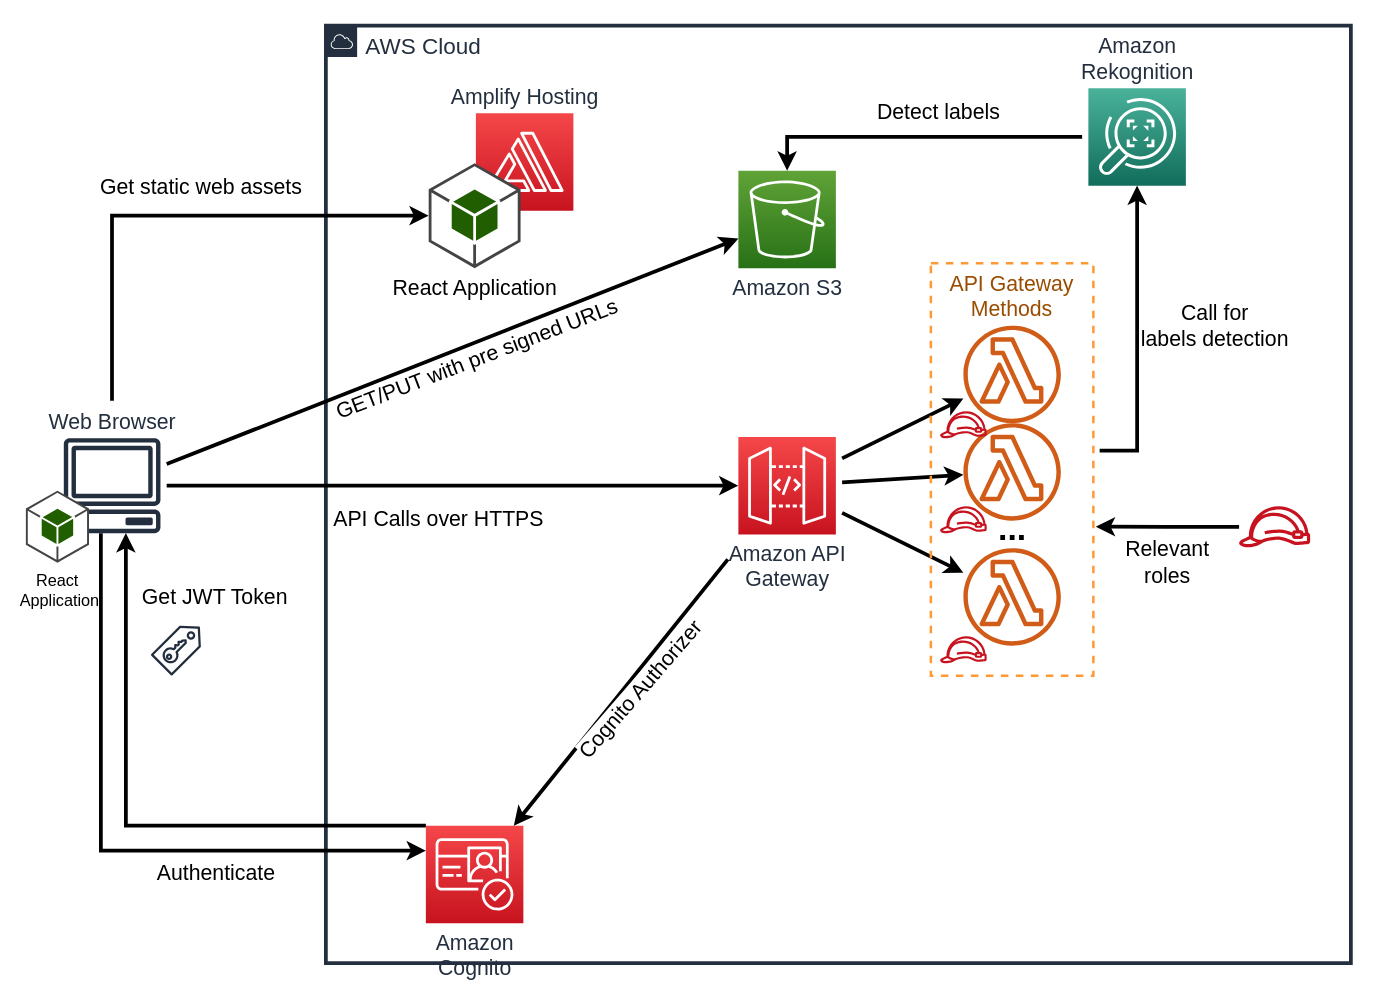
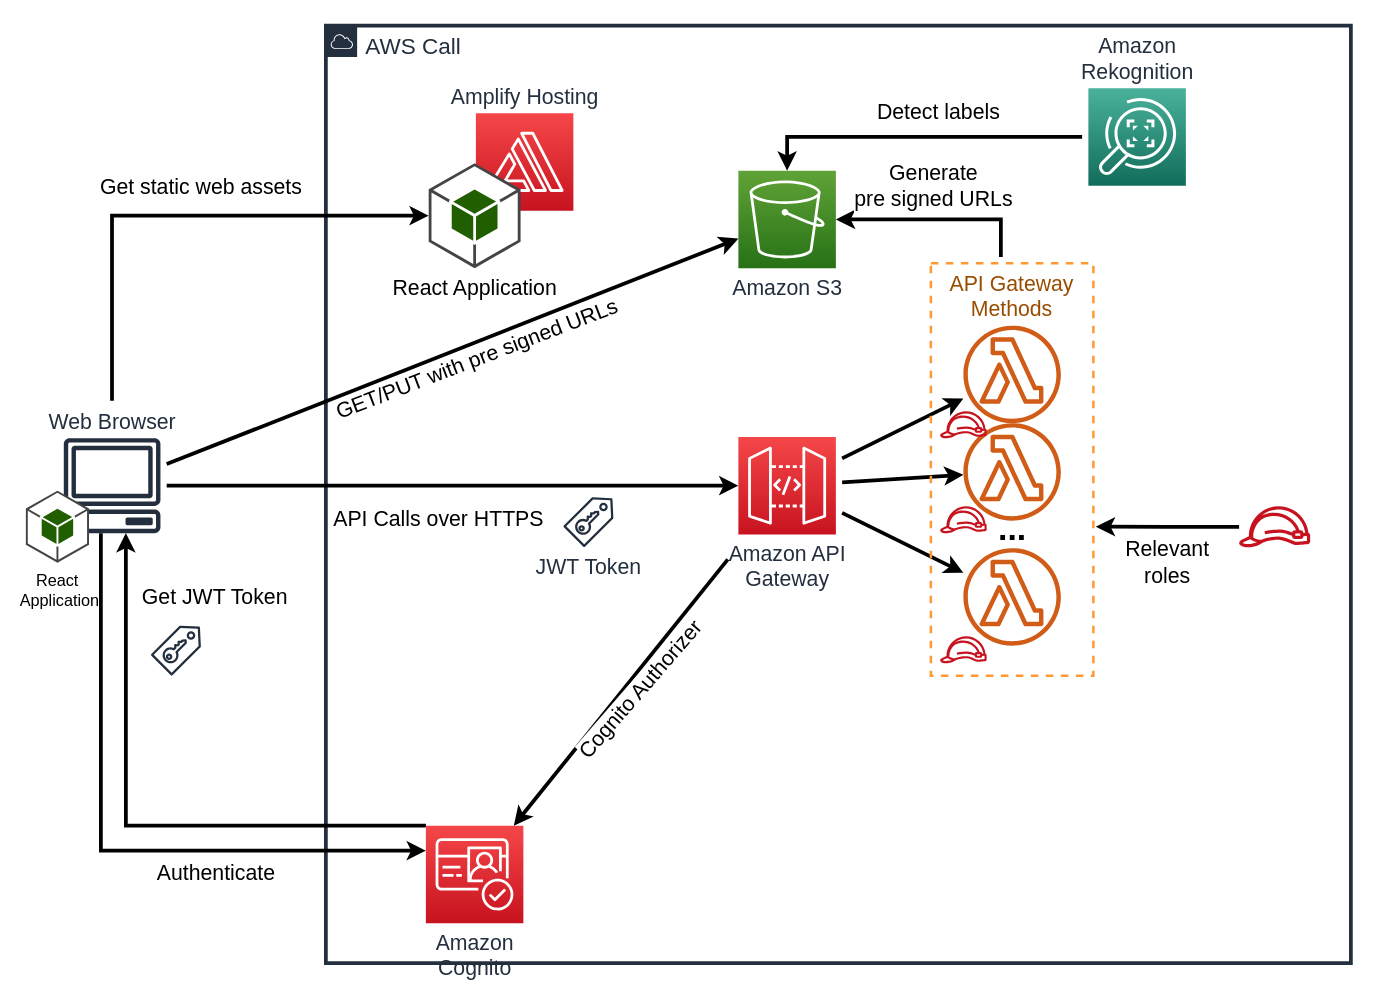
node "AWS Cloud": label "AWS Cloud" -> "AWS Call"
edge "API Gateway Methods" -> "Amazon S3": added, label "Generate pre signed URLs"
edge "API Gateway Methods" -> "Amazon Rekognition": removed, label "Call for labels detection"
node "JWT Token": added
